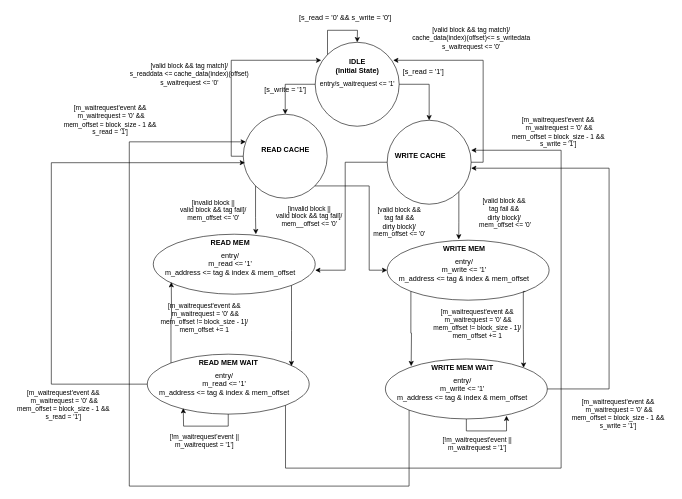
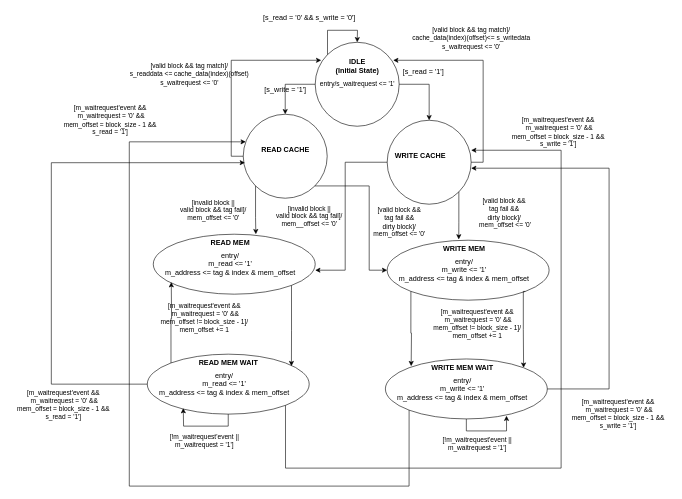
node "[s_read = '0' && s_write = '0']": moved (345, 18) -> (309, 18)
